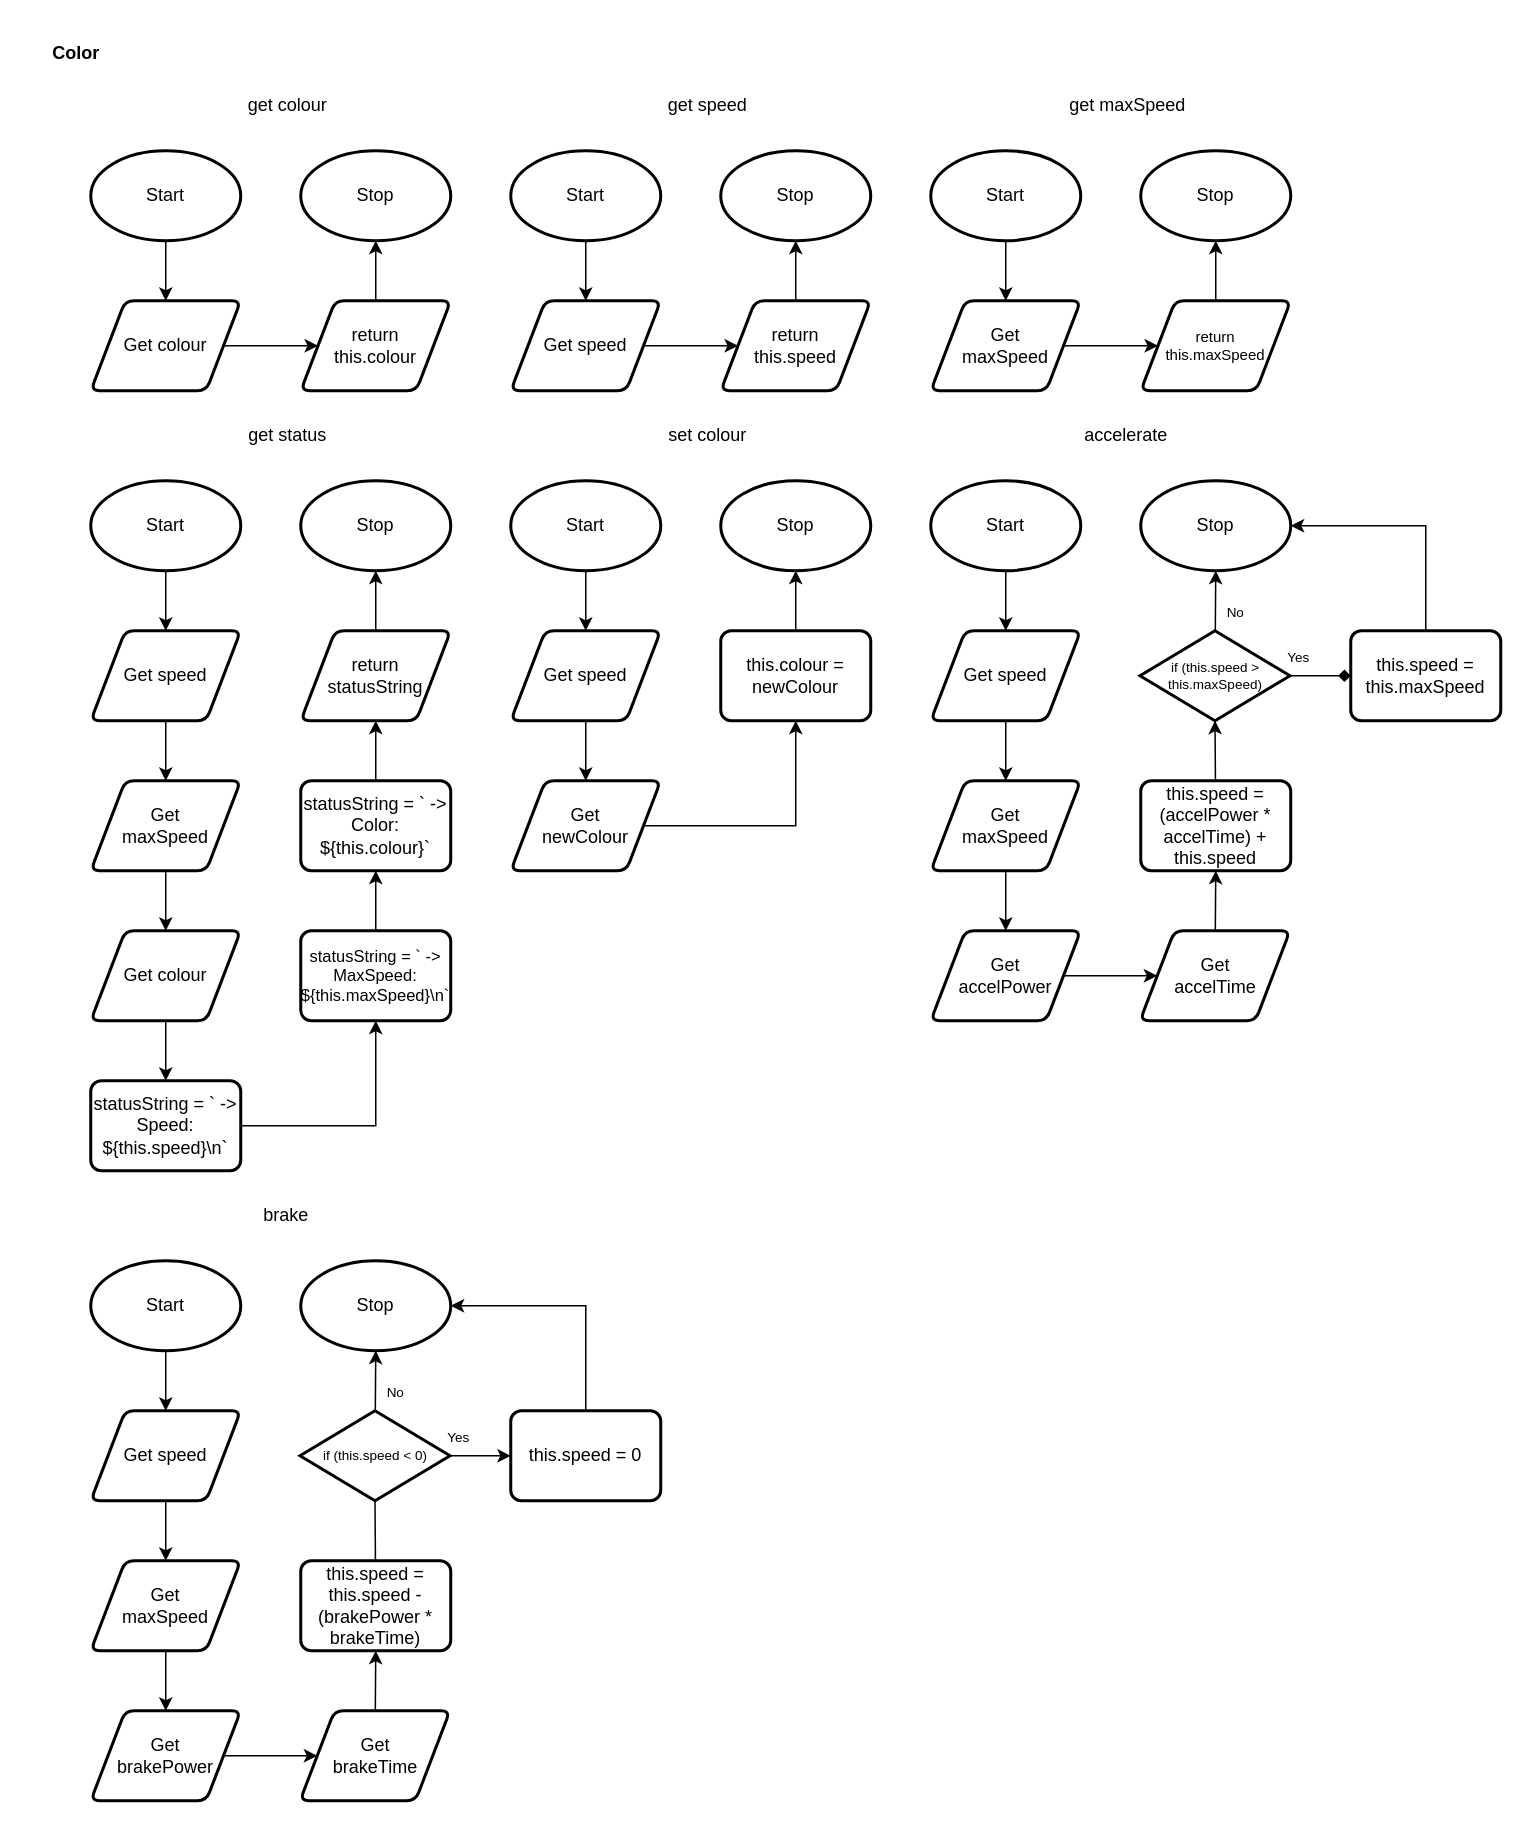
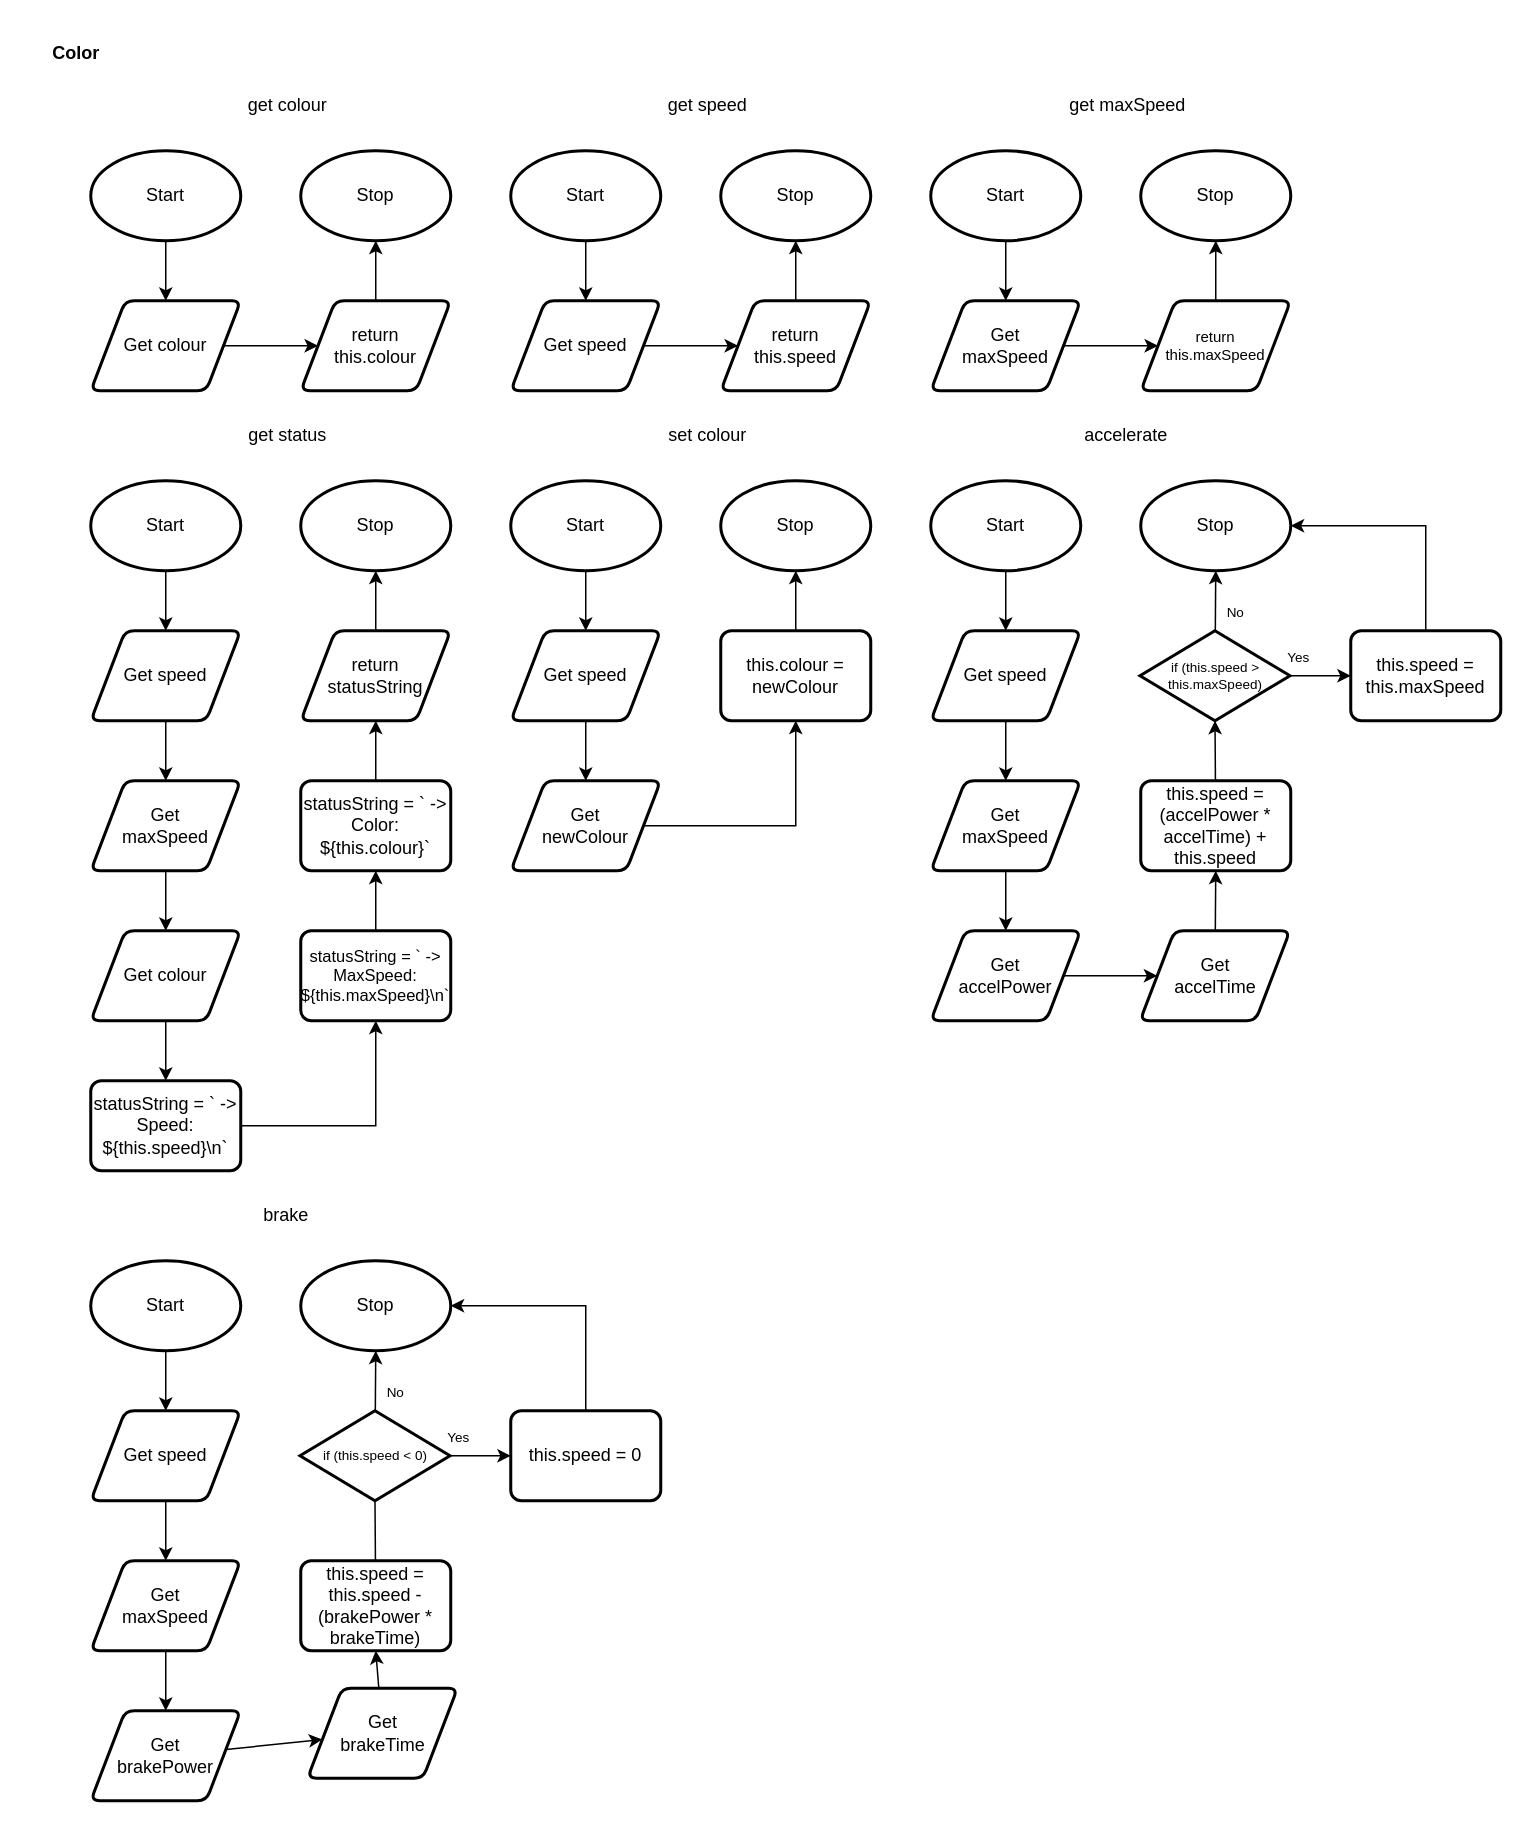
edge "if (this.speed > this.maxSpeed)" -> "this.speed = this.maxSpeed": arrowhead diamond -> classic
node "GetbrakeTime": moved (375, 1756) -> (383, 1733)
